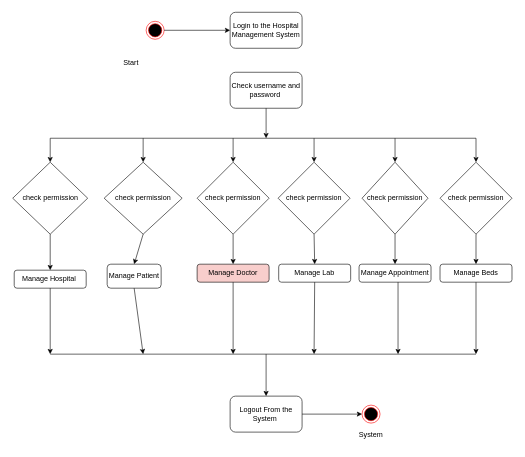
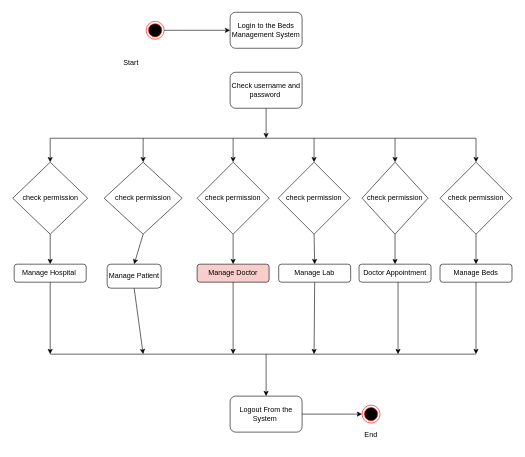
node "Login to the Hospital Management System": label "Login to the Hospital Management System" -> "Login to the Beds Management System"
node "Manage Appointment": label "Manage Appointment" -> "Doctor Appointment"
node "Manage Hospital": moved (50, 279) -> (50, 273)
node "System": label "System" -> "End"
